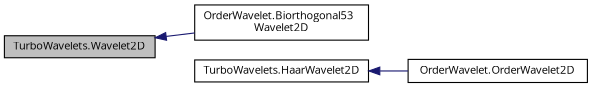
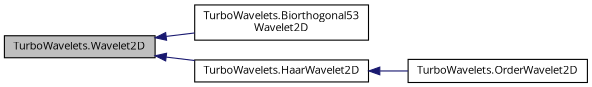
node "OrderWavelet.Biorthogonal53 Wavelet2D": label "OrderWavelet.Biorthogonal53 Wavelet2D" -> "TurboWavelets.Biorthogonal53 Wavelet2D"
edge "TurboWavelets.HaarWavelet2D" -> "TurboWavelets.Wavelet2D": added
node "OrderWavelet.OrderWavelet2D": label "OrderWavelet.OrderWavelet2D" -> "TurboWavelets.OrderWavelet2D"
